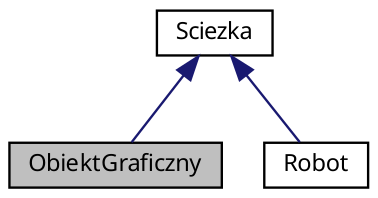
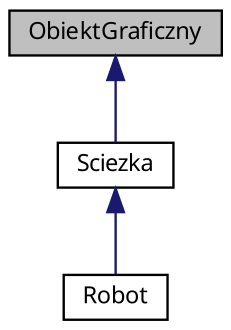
edge "ObiektGraficzny" -> "Sciezka": reversed
